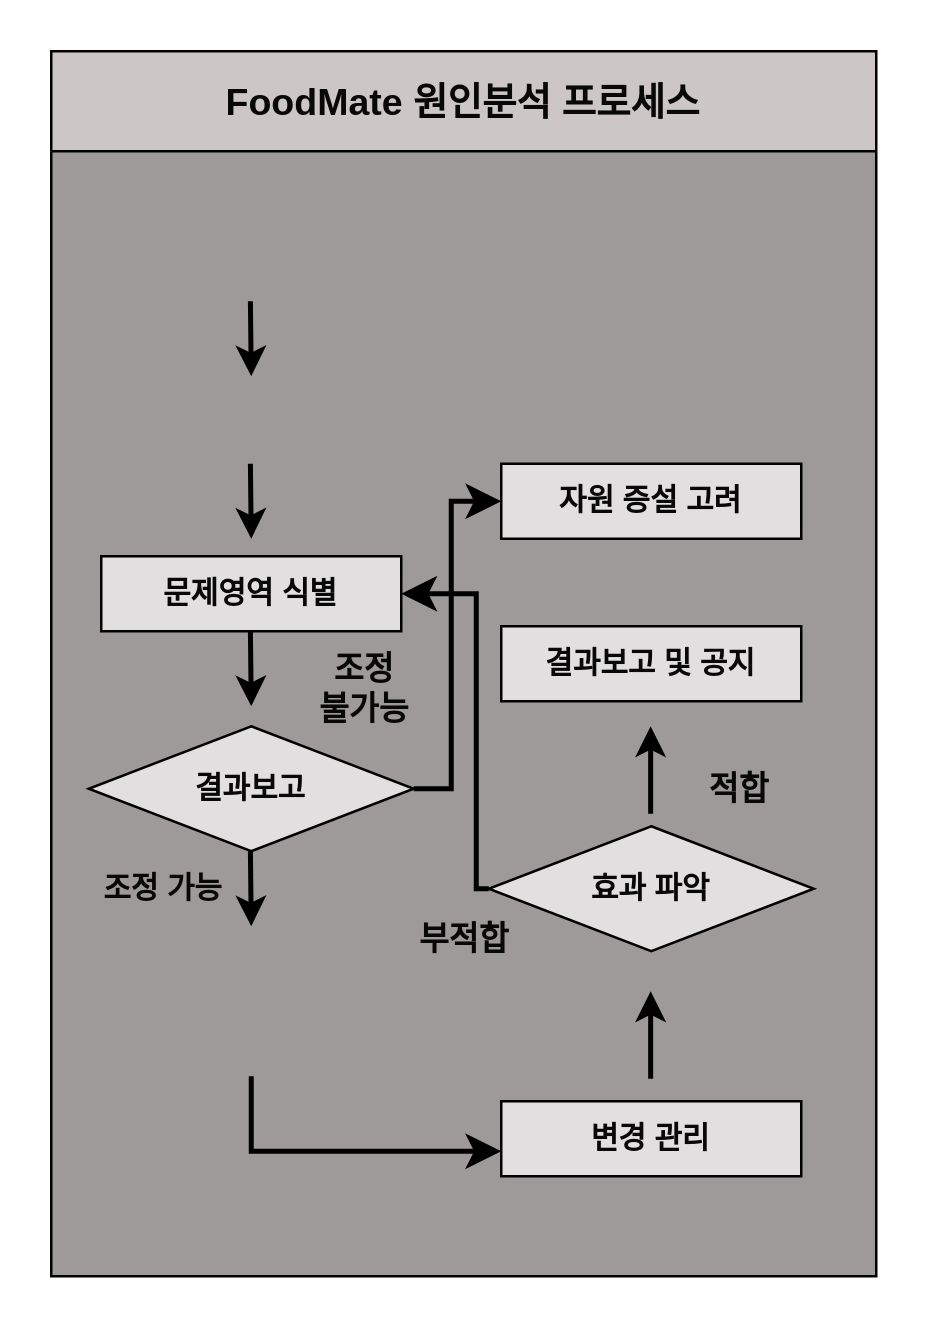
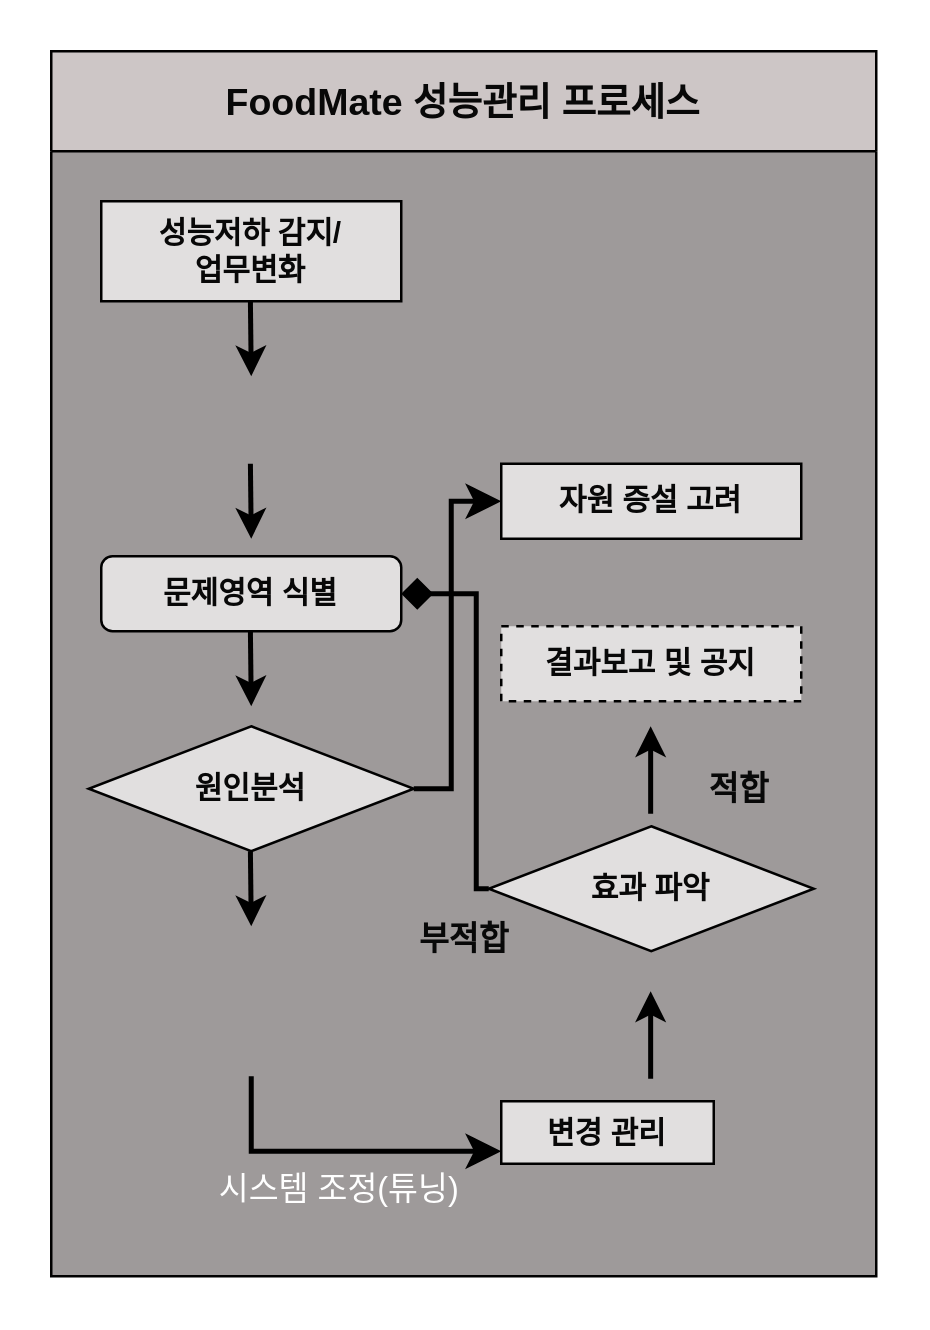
node "FoodMate 원인분석 프로세스": label "FoodMate 원인분석 프로세스" -> "FoodMate 성능관리 프로세스"
node "성능저하 감지/ 업무변화": added
node "문제영역 식별": shape rectangle -> rounded rectangle
edge "효과 파악" -> "문제영역 식별": arrowhead classic -> diamond
node "결과보고 및 공지": style solid -> dashed
node "조정 불가능": removed
node "결과보고": label "결과보고" -> "원인분석"
node "조정 가능": removed
node "변경 관리": size 300x75 -> 213x63
node "시스템 조정(튜닝)": added
